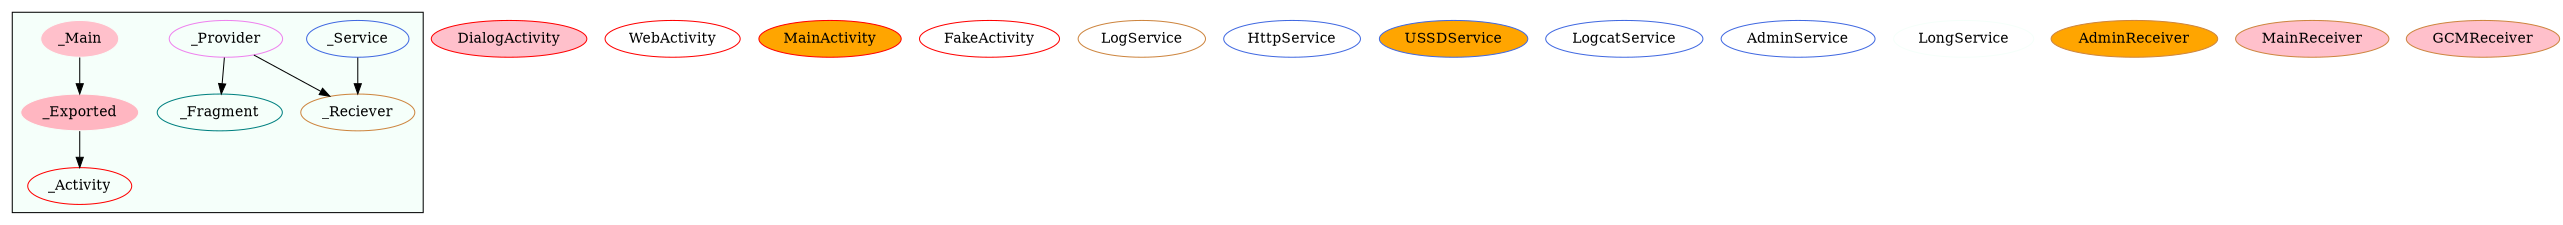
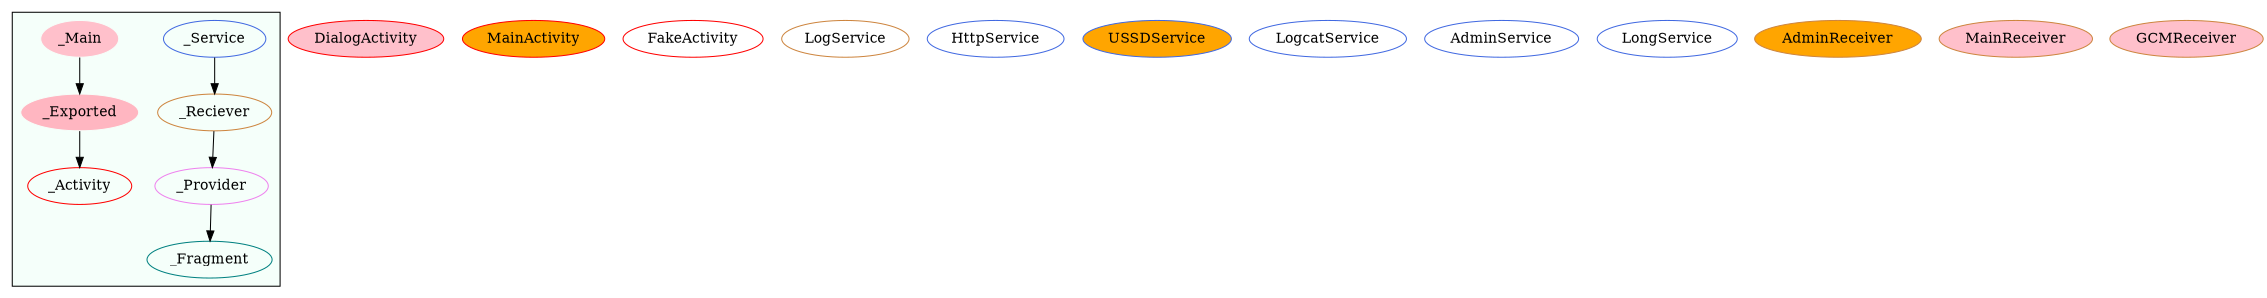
node "WebActivity": removed
node "LongService": color mintcream -> royalblue
edge "_Provider" -> "_Reciever": reversed
